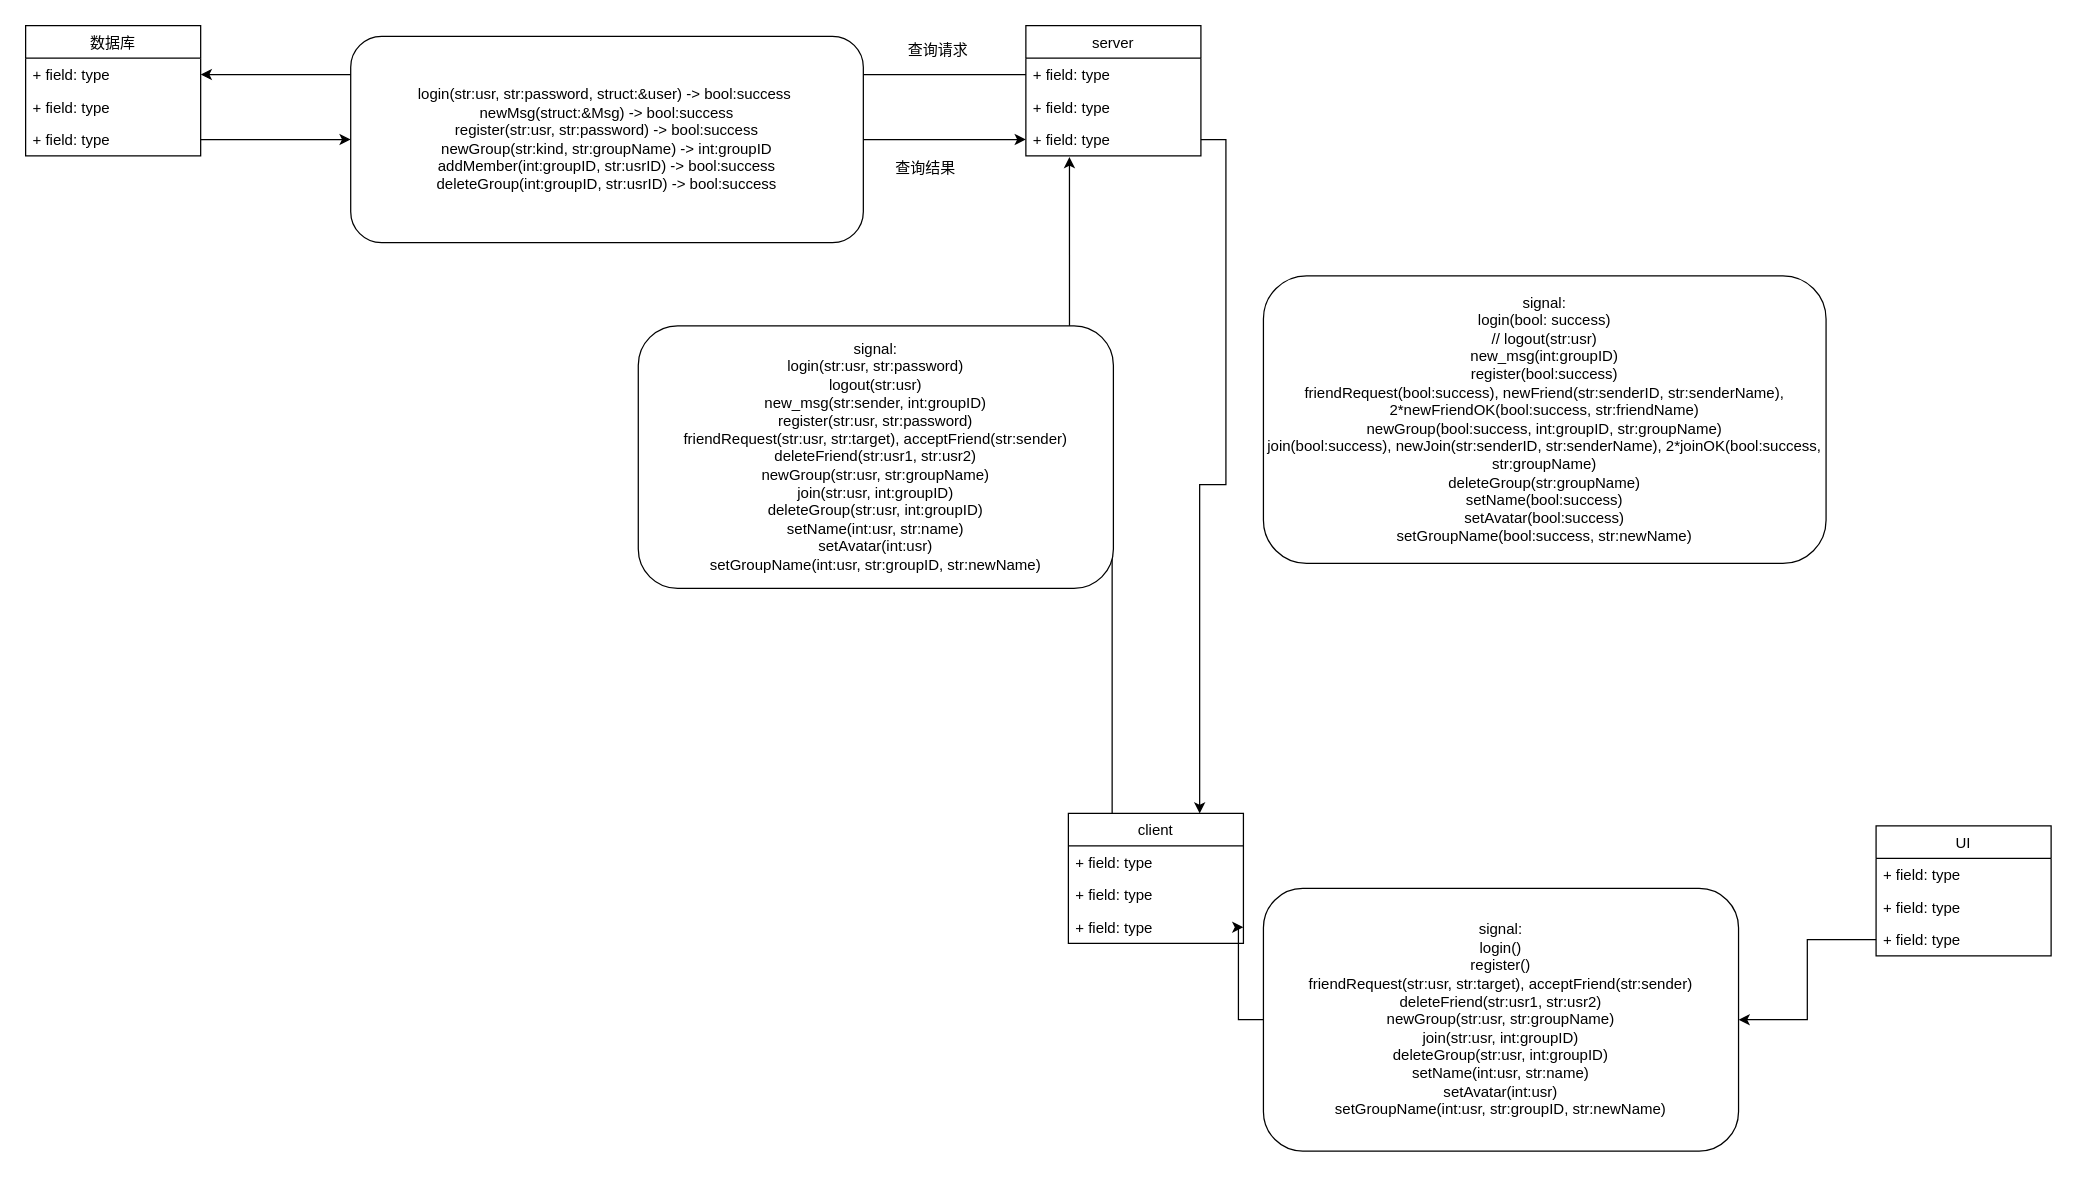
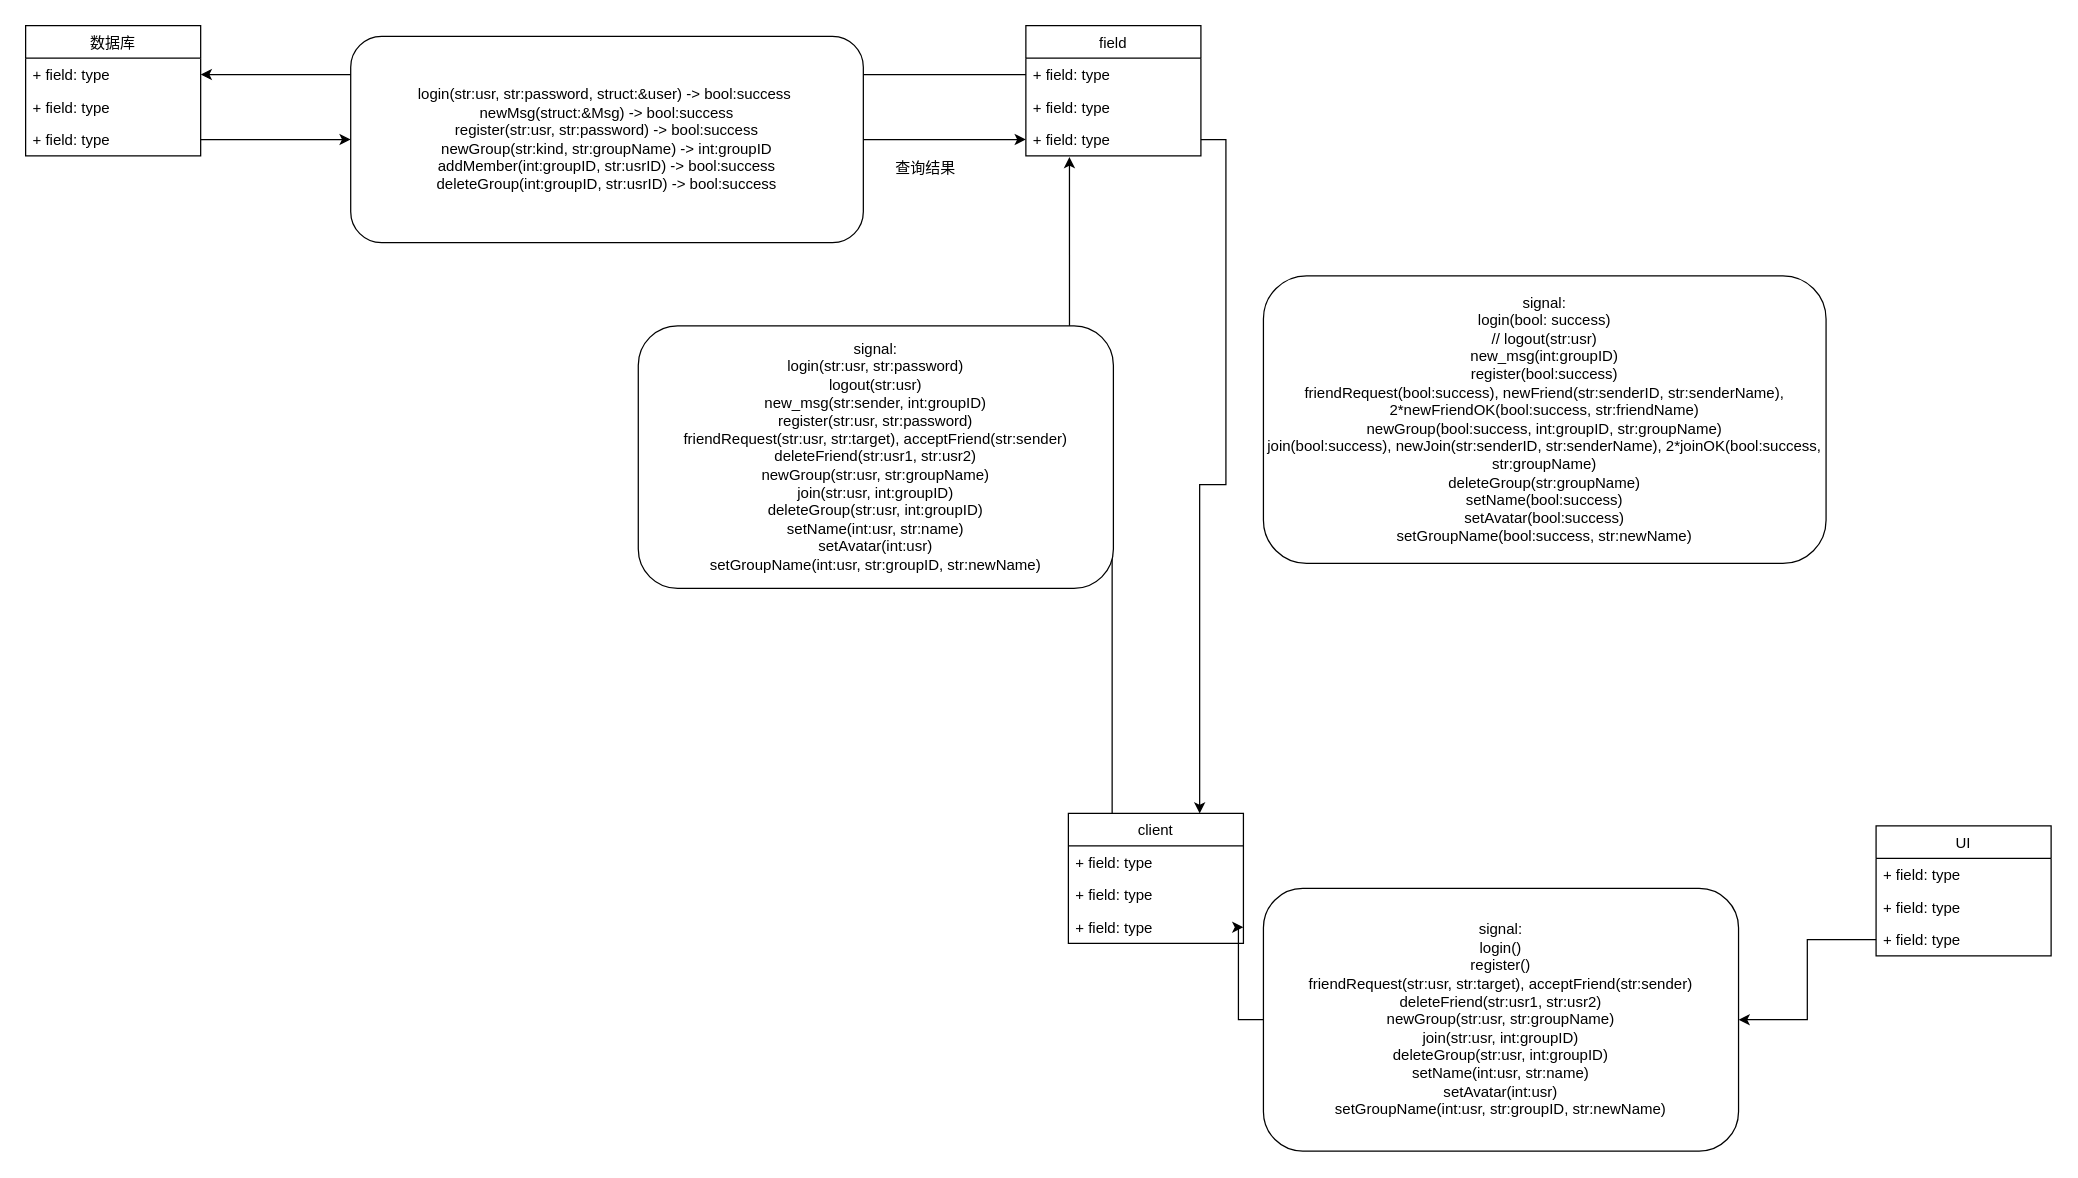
node "server": label "server" -> "field"
node "查询请求": removed
